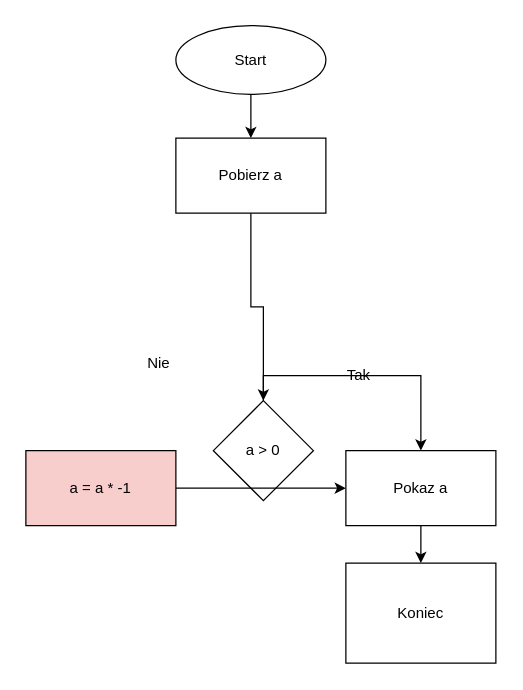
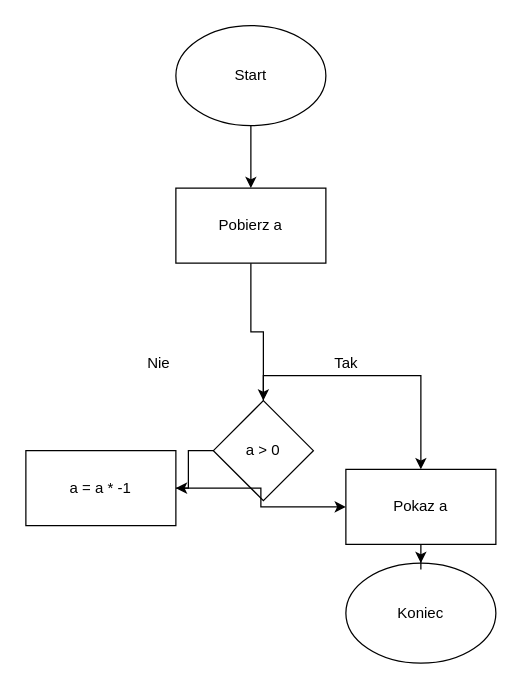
node "Start": size 150x69 -> 150x100
node "Pobierz a": moved (251, 176) -> (251, 226)
node "Tak": moved (358, 376) -> (346, 363)
edge "a > 0" -> "a = a * -1": added
node "a = a * -1": fillcolor #f8cecc -> #ffffff
node "Pokaz a": moved (421, 488) -> (421, 507)
node "Koniec": shape rectangle -> ellipse
